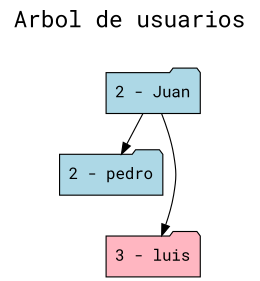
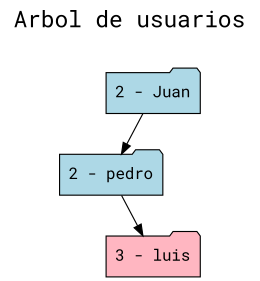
edge "2 - Juan" -> "3 - luis": now "2 - pedro" -> "3 - luis"
